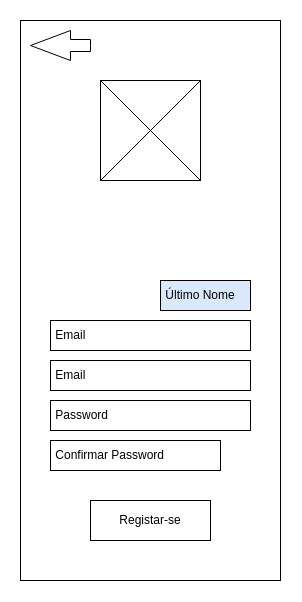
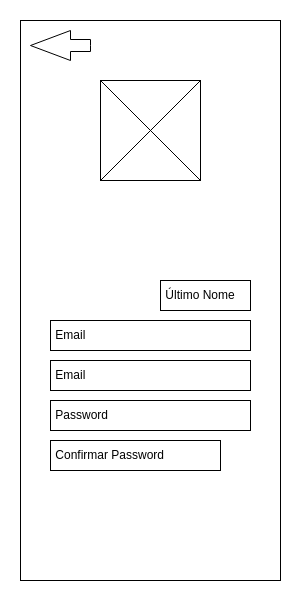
node "Último Nome": fillcolor #dae8fc -> #ffffff
node "Registar-se": removed
